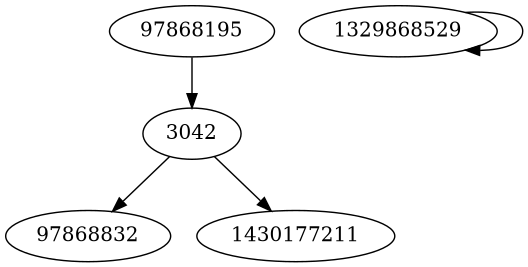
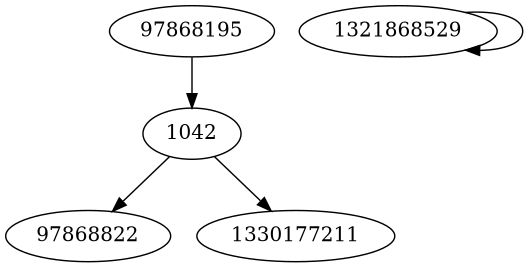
node "1329868529": label "1329868529" -> "1321868529"
node "3042": label "3042" -> "1042"
node "97868832": label "97868832" -> "97868822"
node "1430177211": label "1430177211" -> "1330177211"
